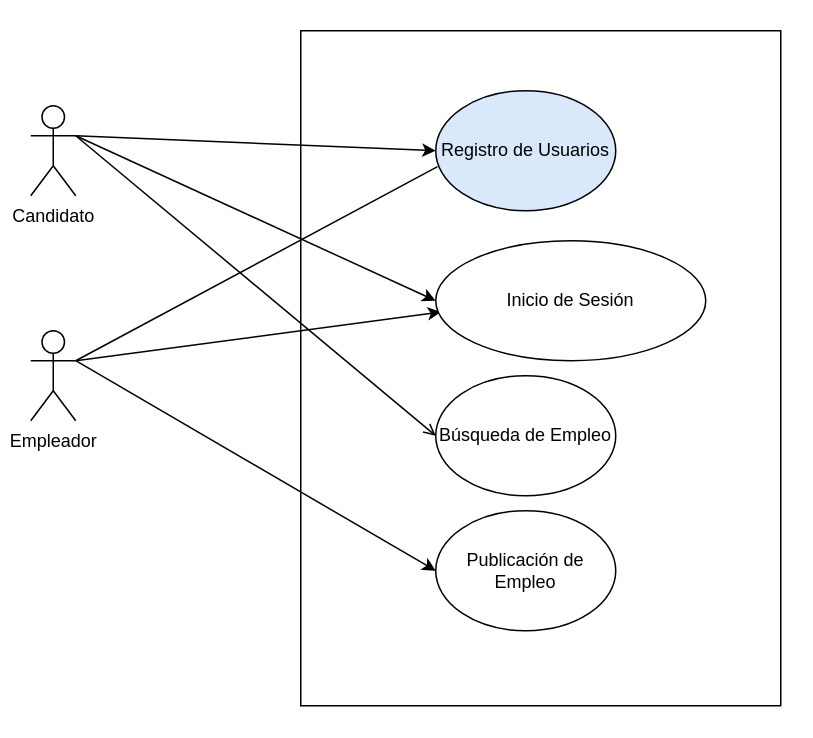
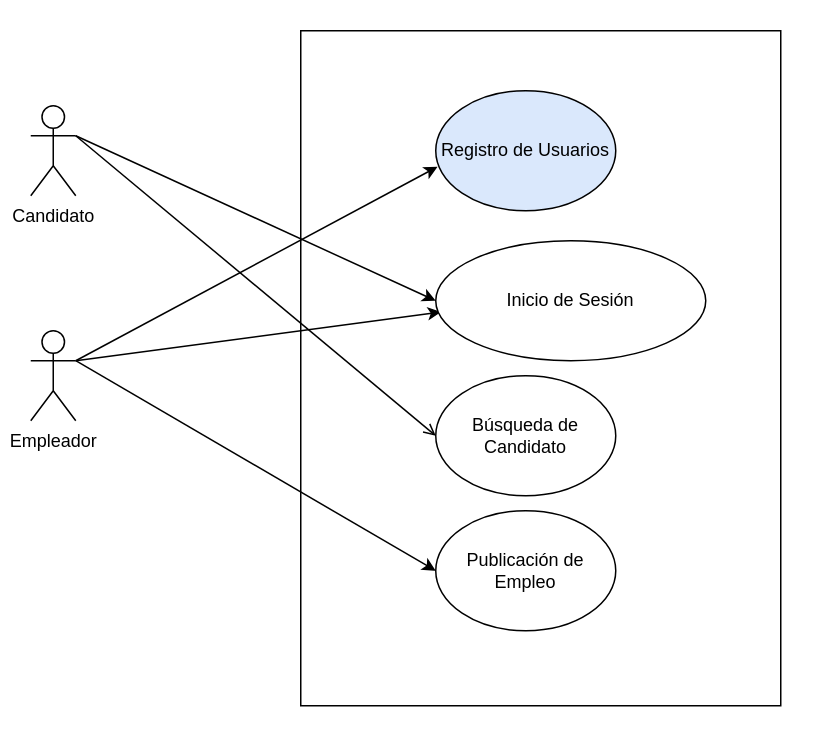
edge "Candidato" -> "Registro de Usuarios": removed
edge "Registro de Usuarios" -- "Empleador": arrowhead none -> classic
node "Búsqueda de Empleo": label "Búsqueda de Empleo" -> "Búsqueda de Candidato"
